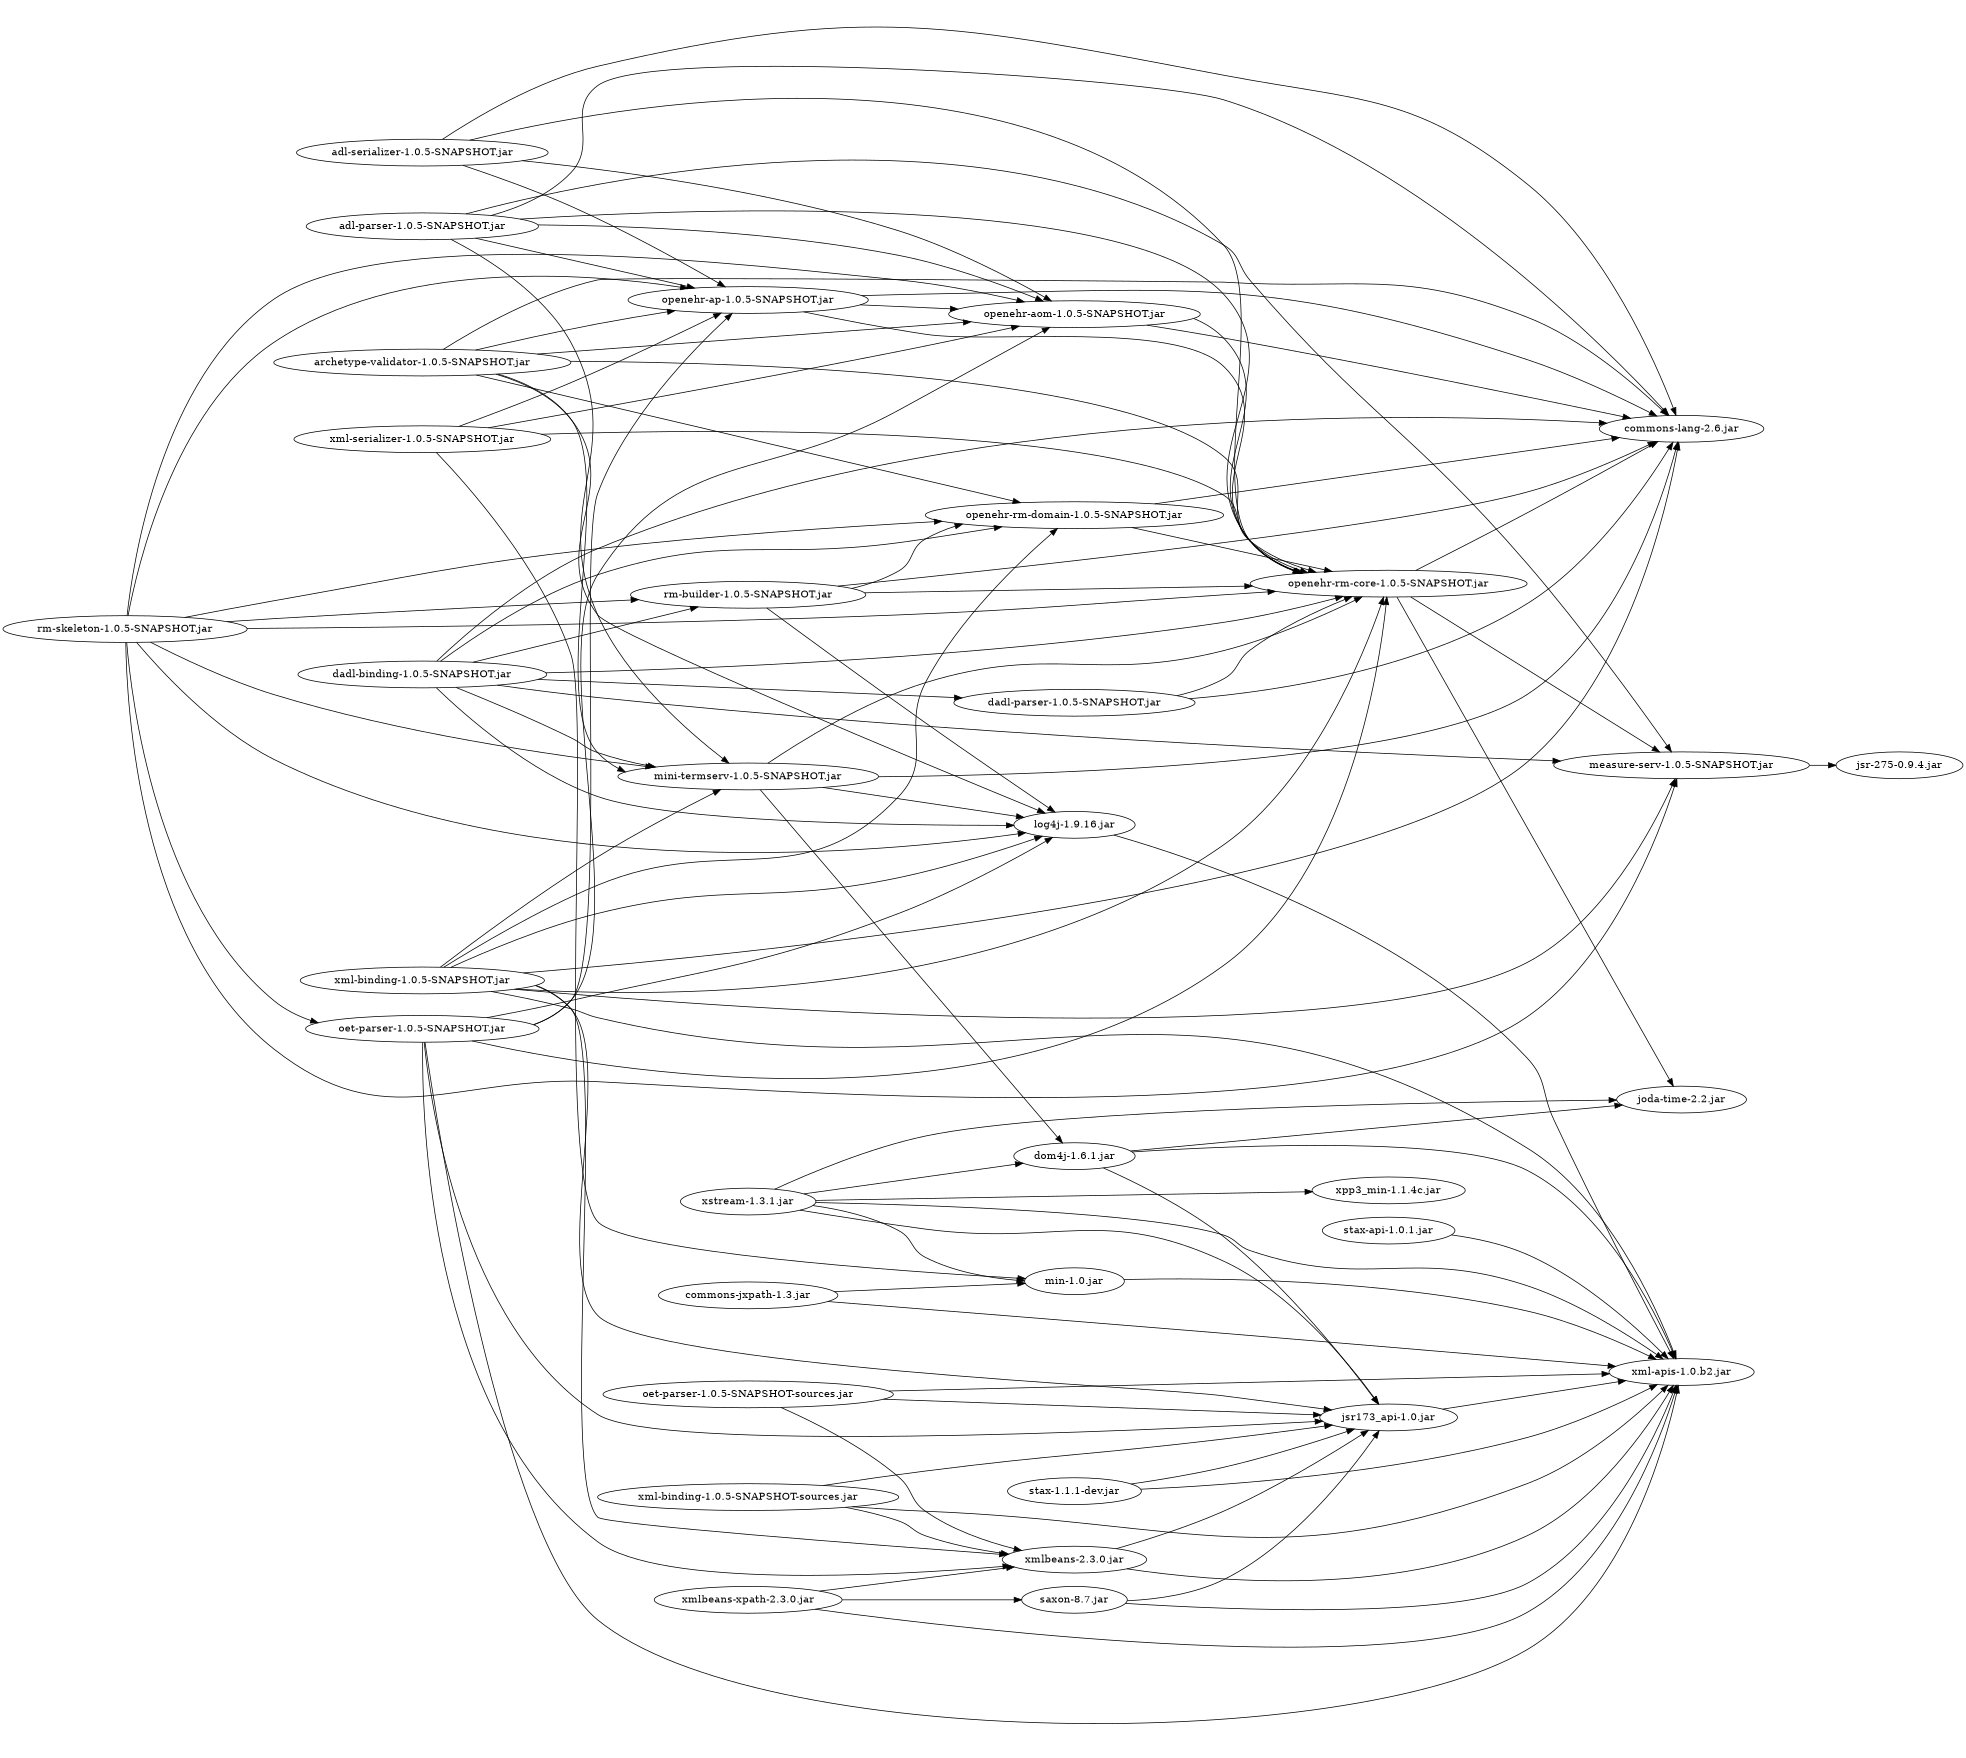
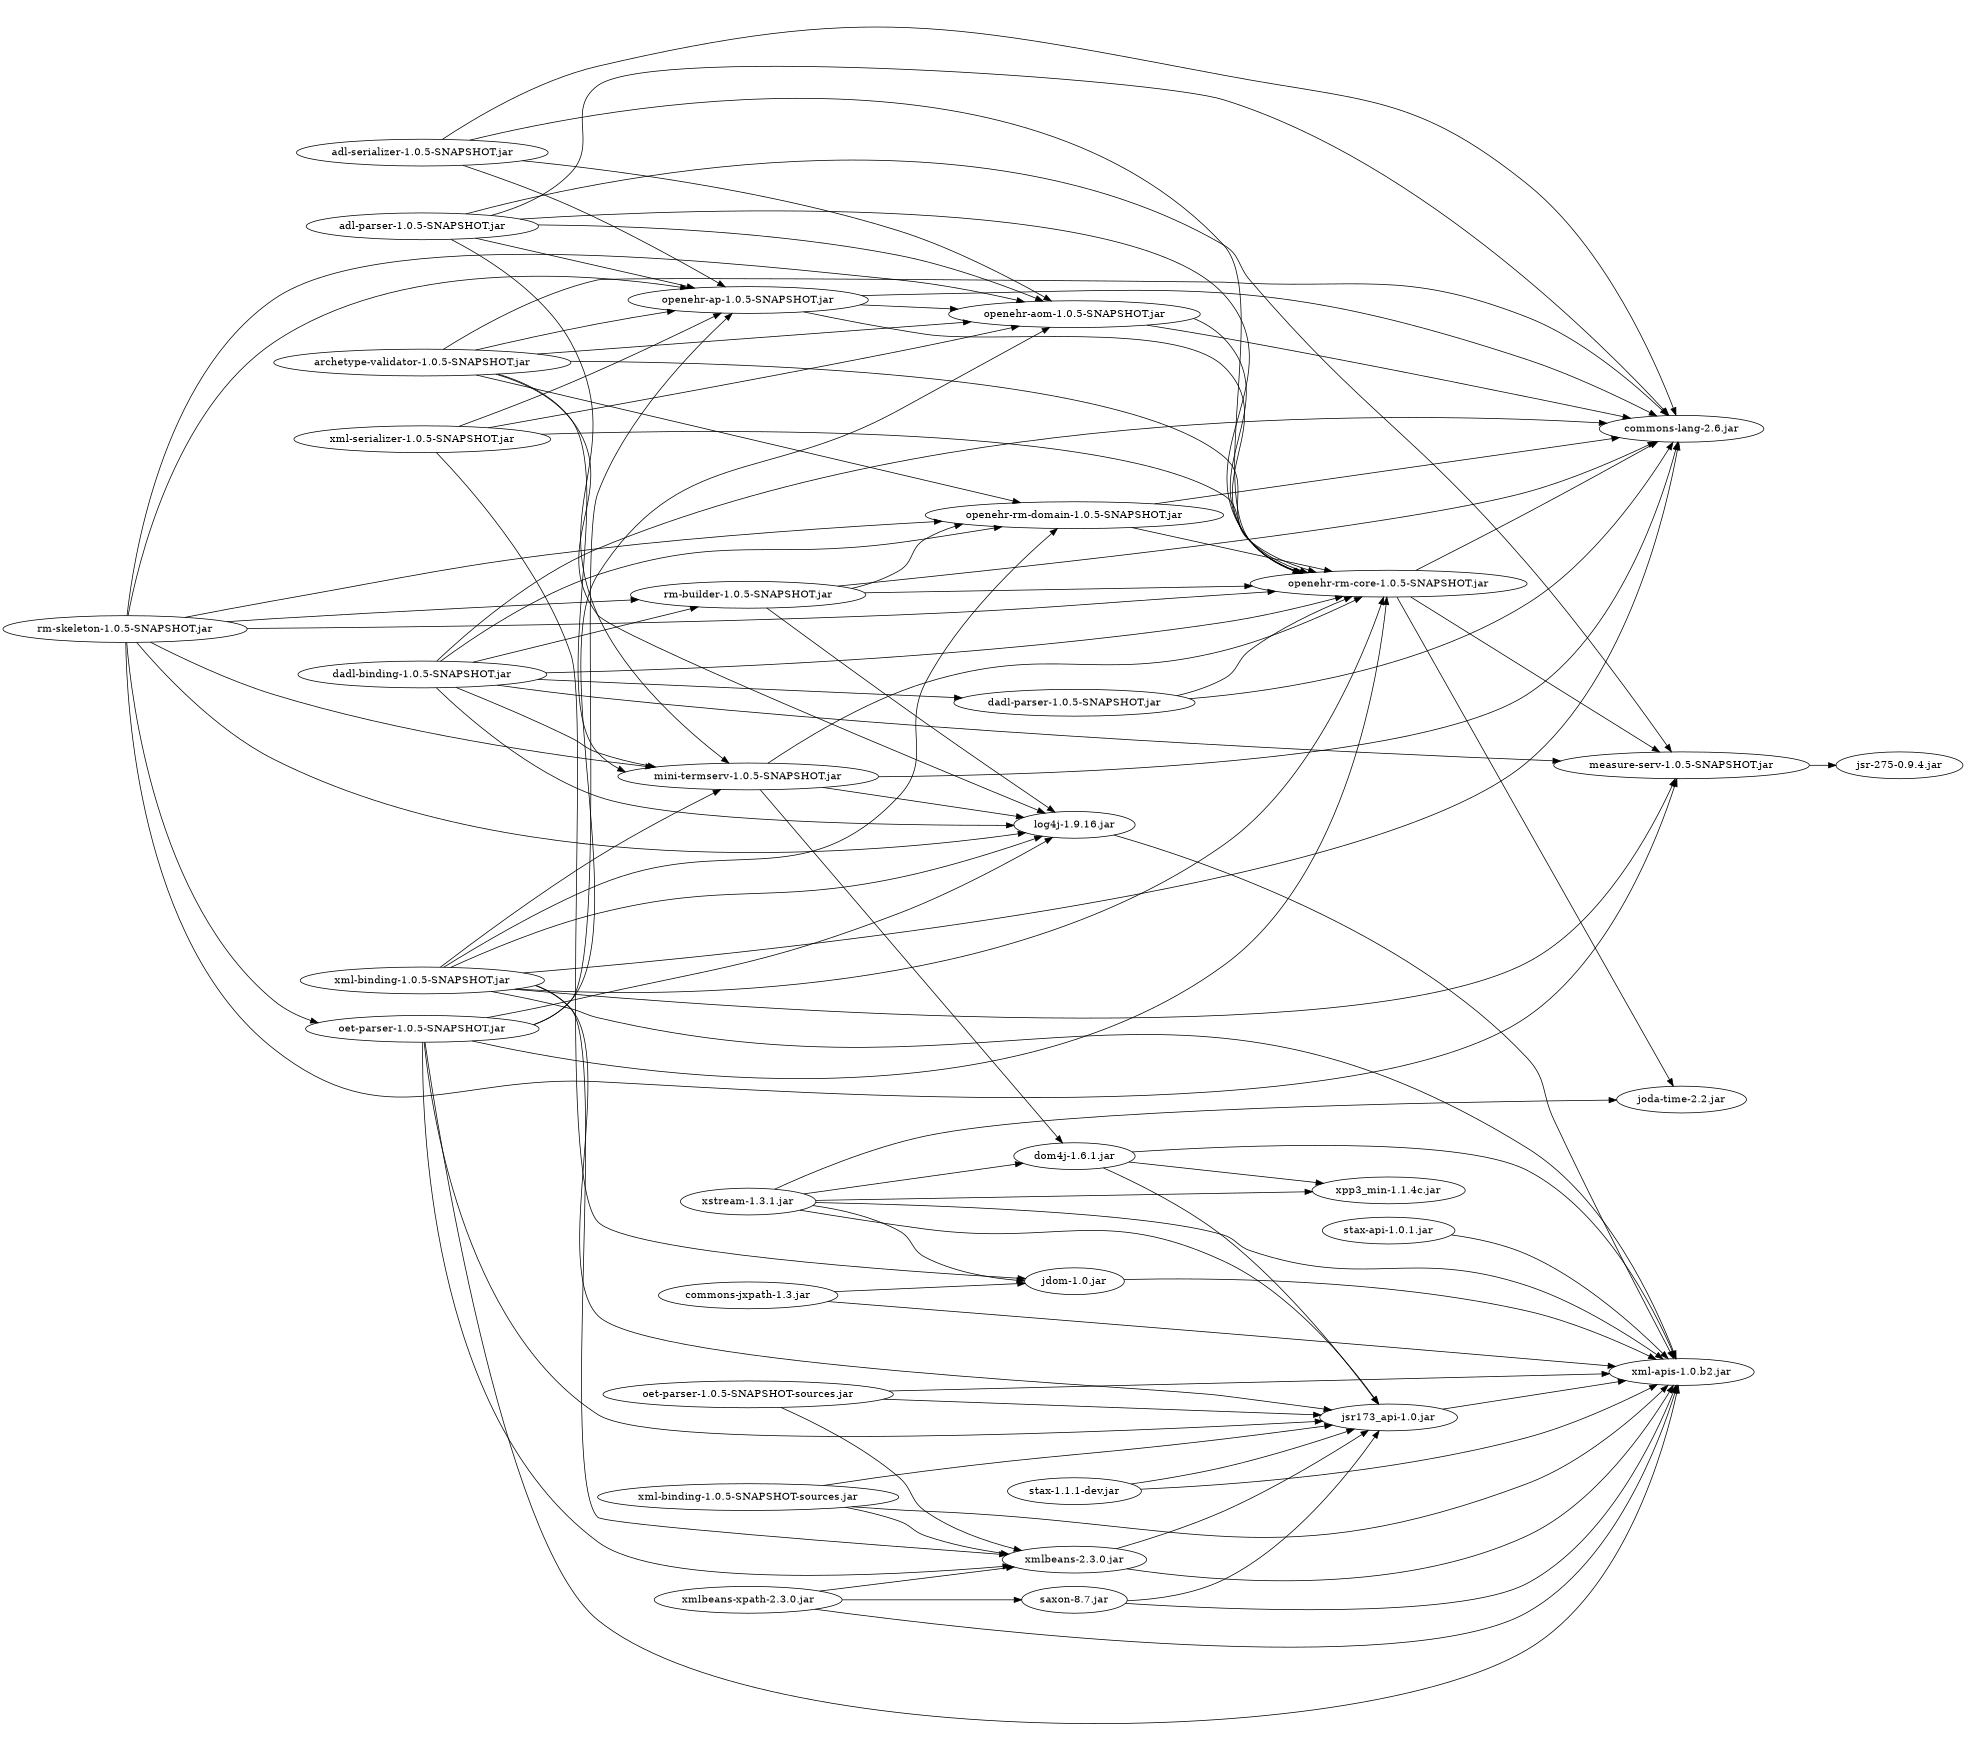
edge "dom4j-1.6.1.jar" -> "joda-time-2.2.jar": now "dom4j-1.6.1.jar" -> "xpp3_min-1.1.4c.jar"
node "min-1.0.jar": label "min-1.0.jar" -> "jdom-1.0.jar"
